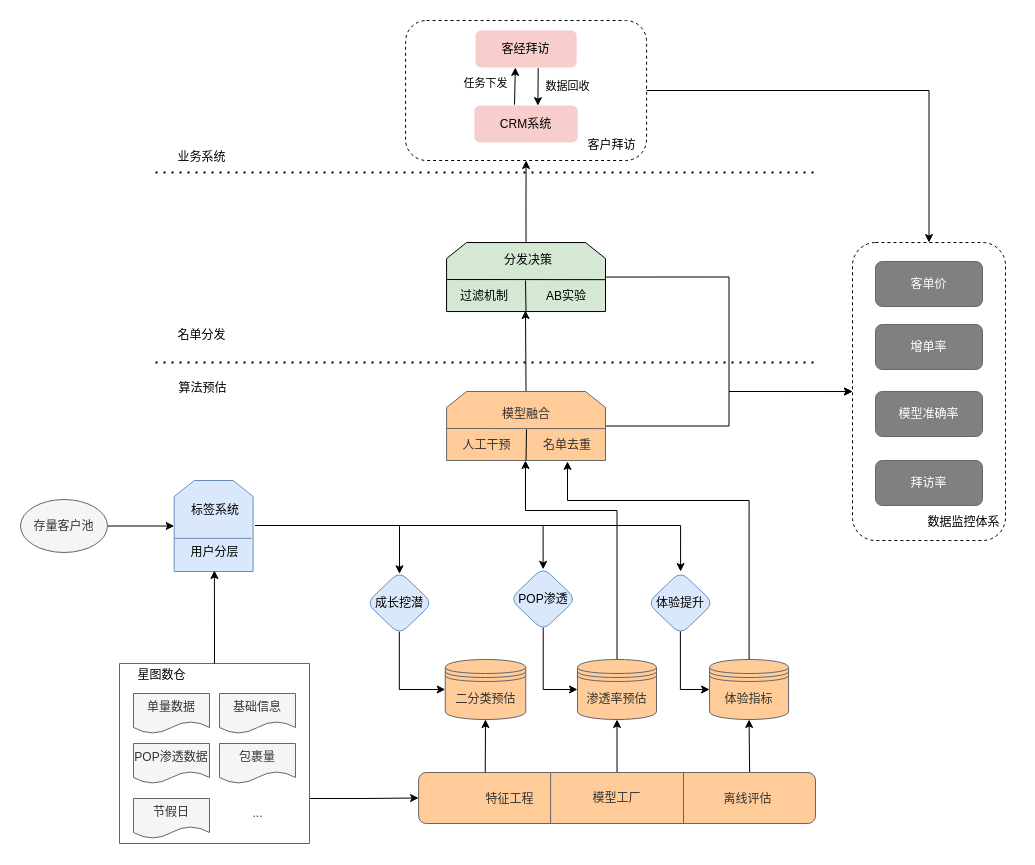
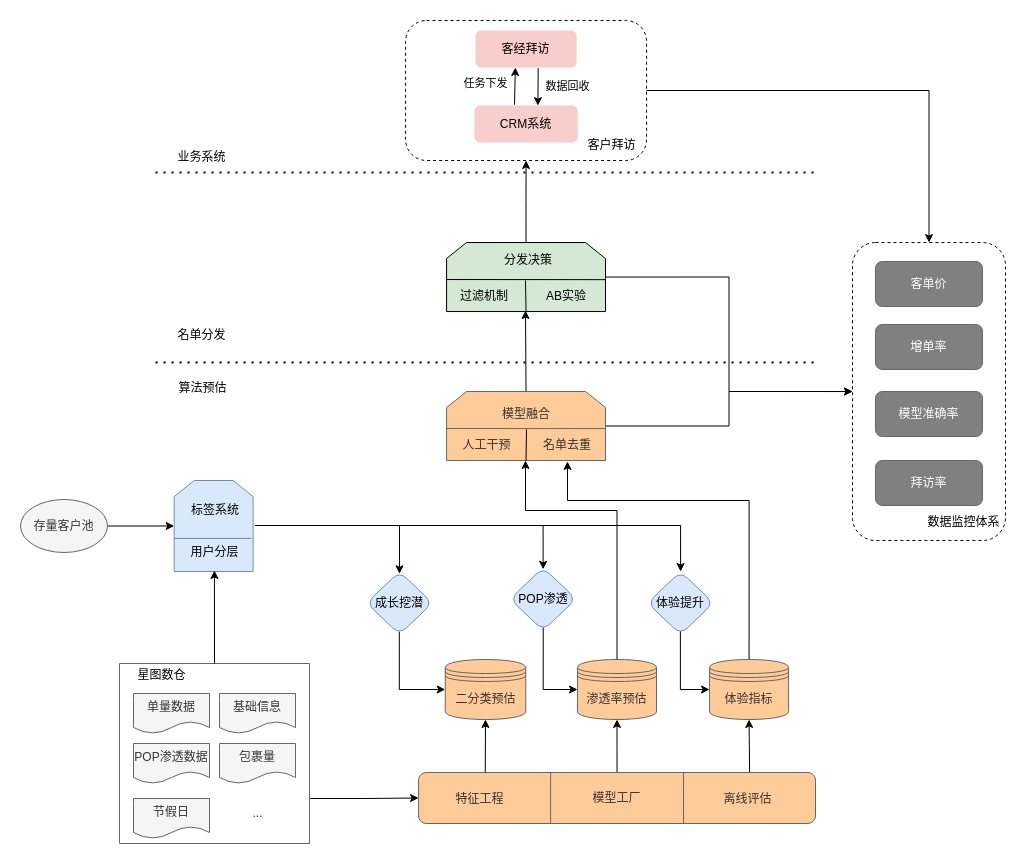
node "特征工程": moved (510, 800) -> (480, 800)
